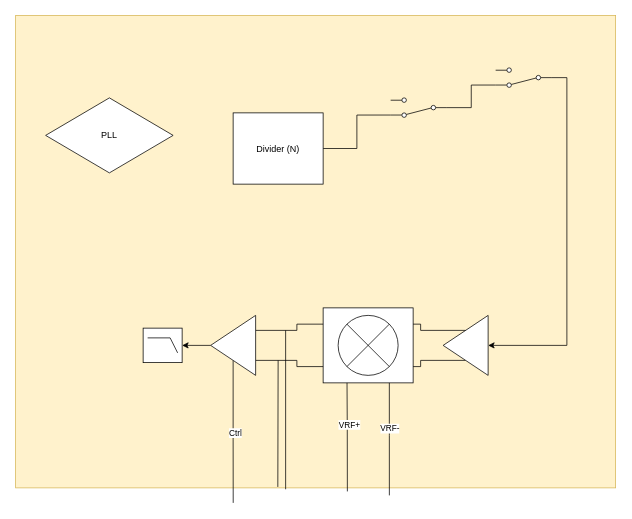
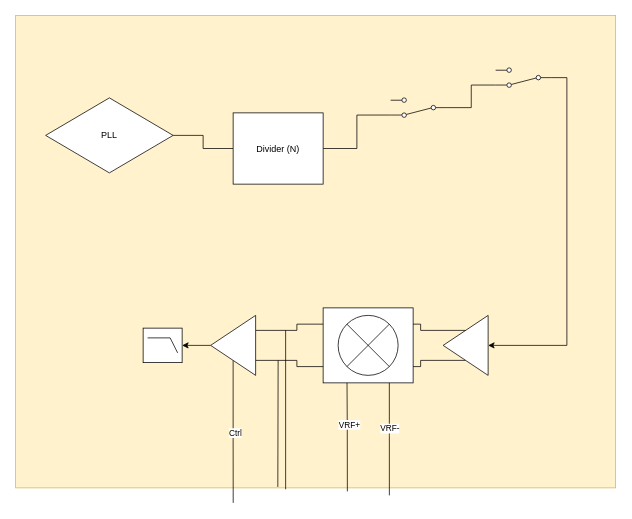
edge "PLL" -- "Divider (N)": added
